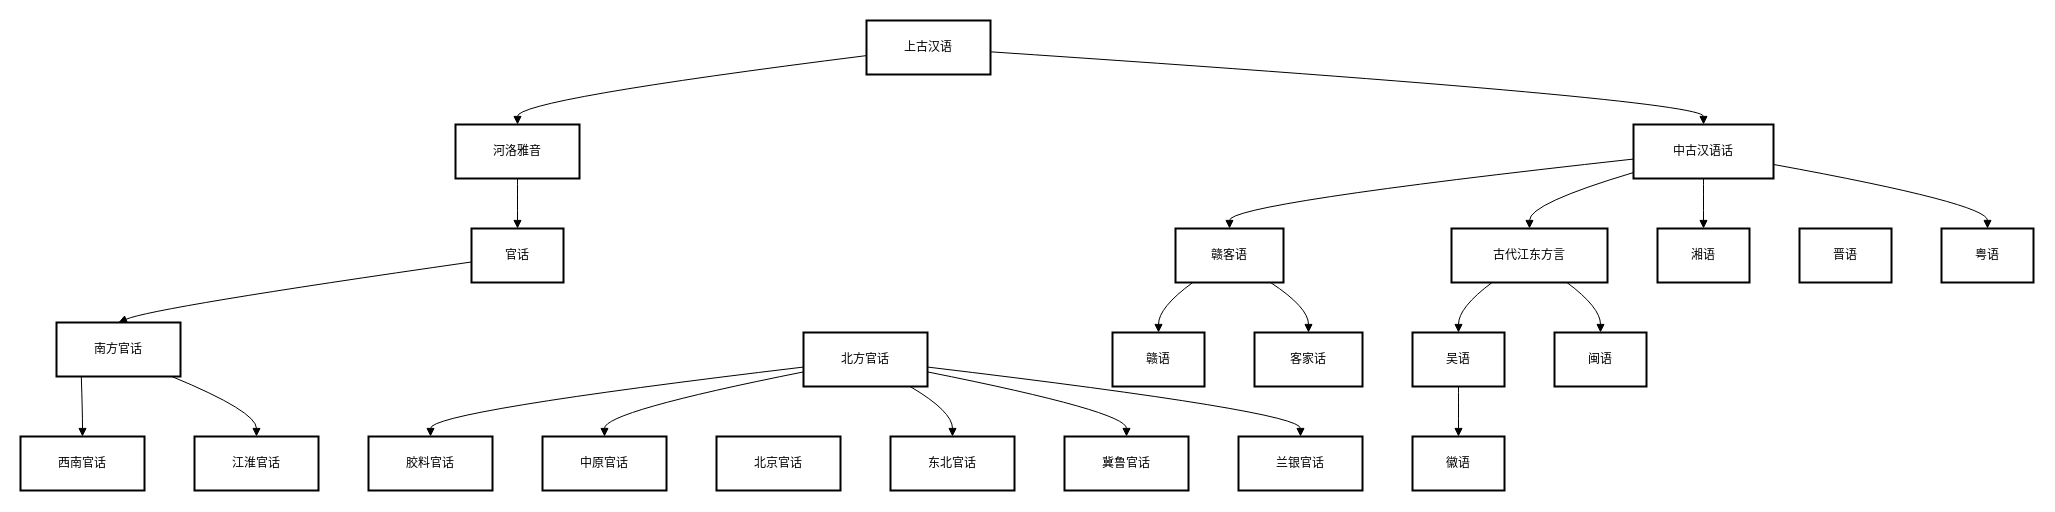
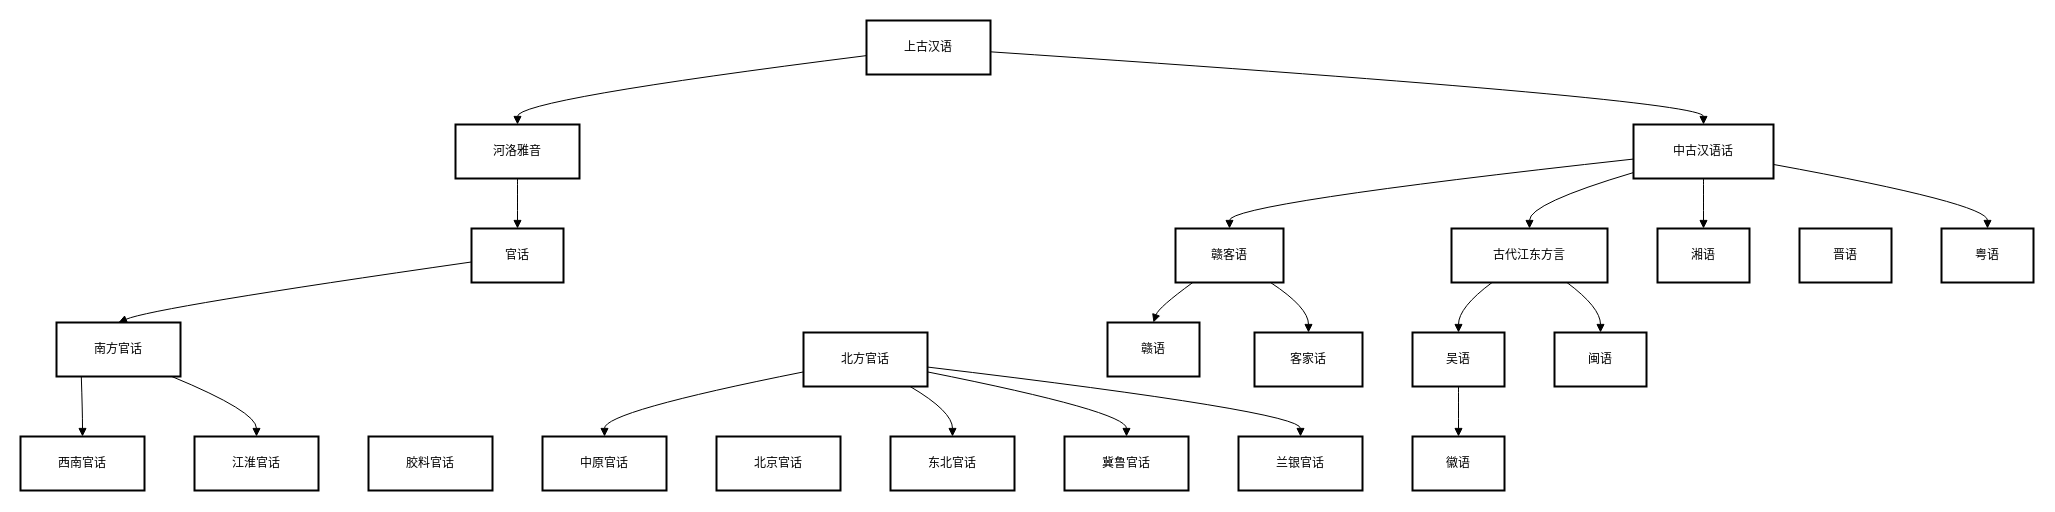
node "赣语": moved (1159, 360) -> (1154, 350)
edge "北方官话" -> "胶料官话": removed
